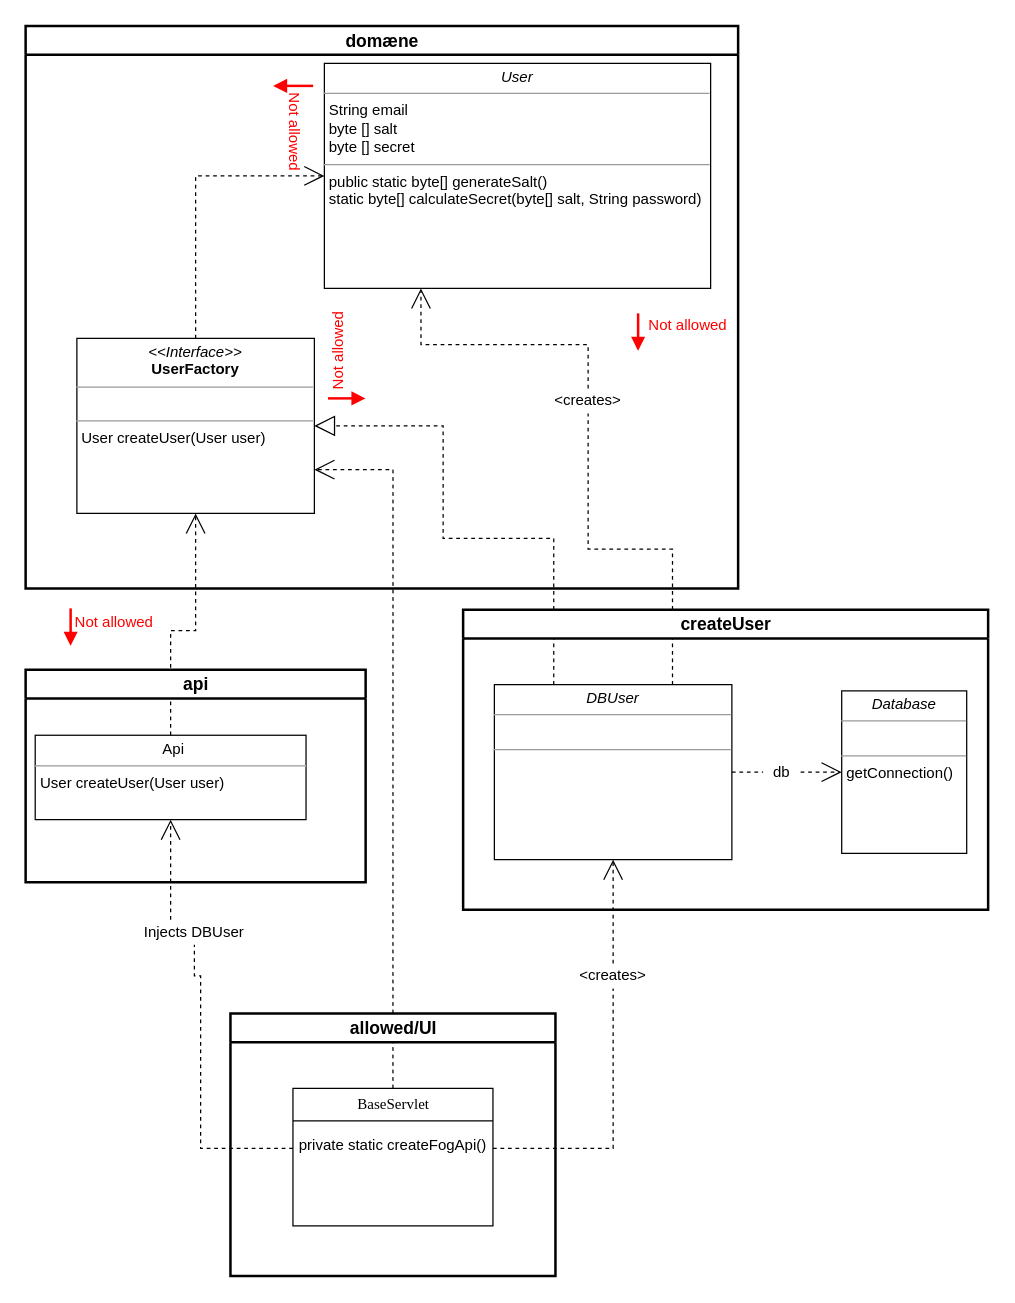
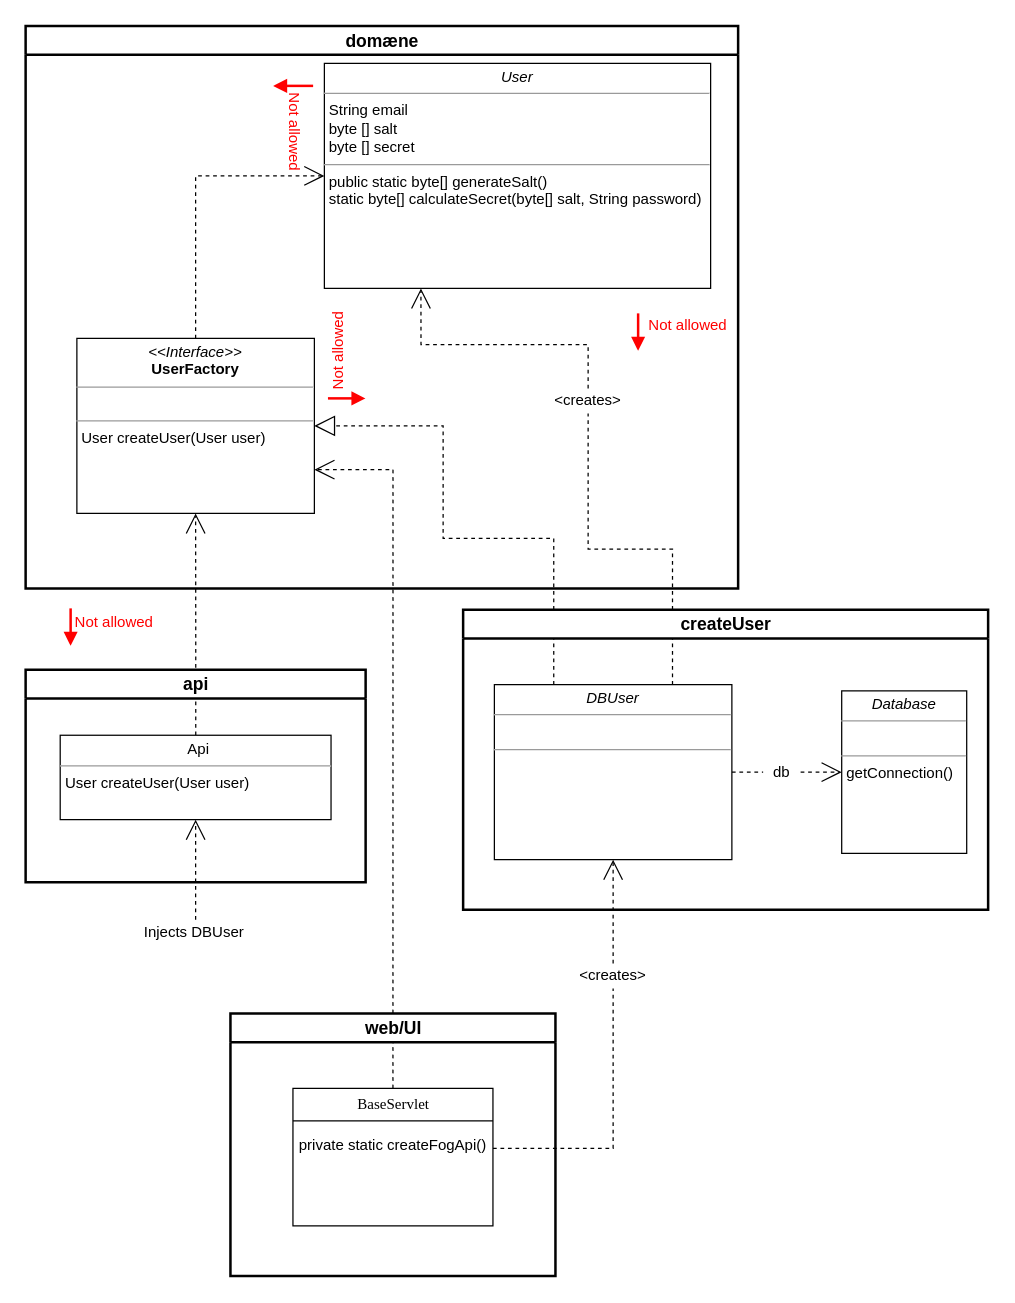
node "Api User createUser(User user)": moved (171, 777) -> (196, 777)
node "allowed/UI": label "allowed/UI" -> "web/UI"
edge "Injects DBUser" -- "private static createFogApi()": removed
